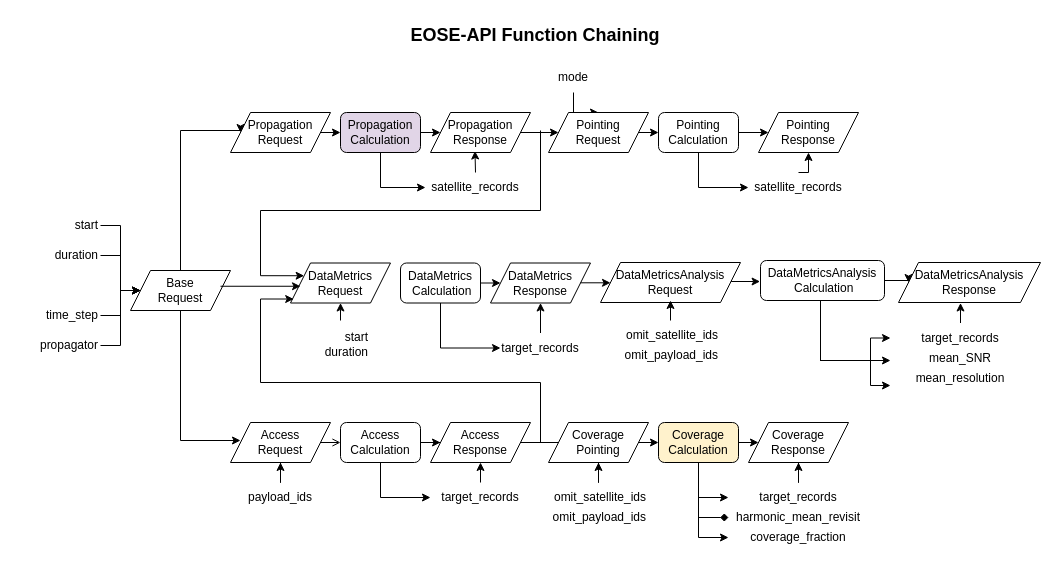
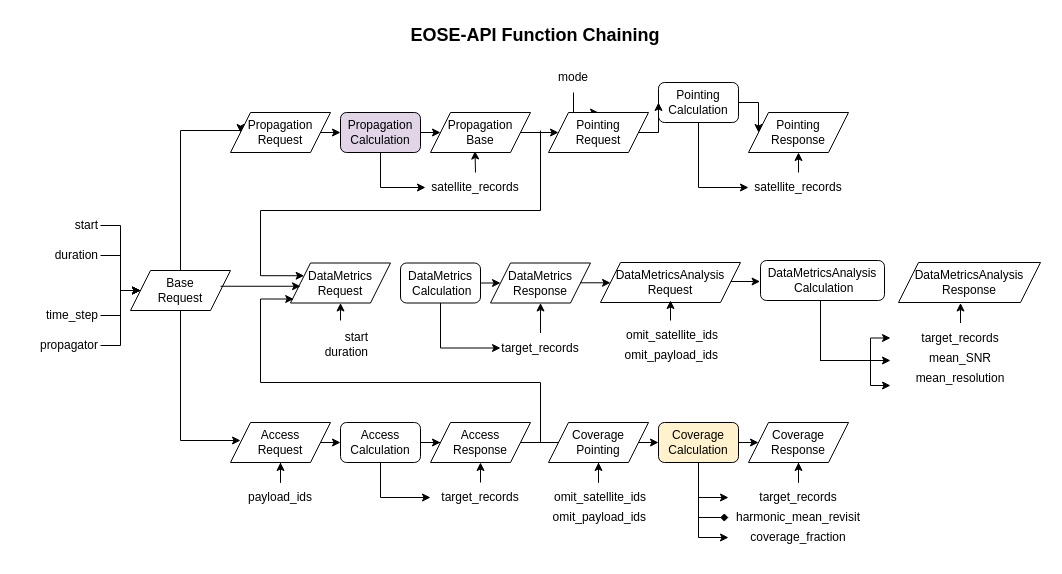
node "Propagation Response": label "Propagation Response" -> "Propagation Base"
node "Pointing Calculation": moved (699, 133) -> (699, 103)
node "Pointing Response": moved (809, 133) -> (799, 133)
edge "DataMetricsAnalysis Calculation" -> "DataMetricsAnalysis Response": removed
edge "Access Request" -> "Access Calculation": arrowhead open -> classic
